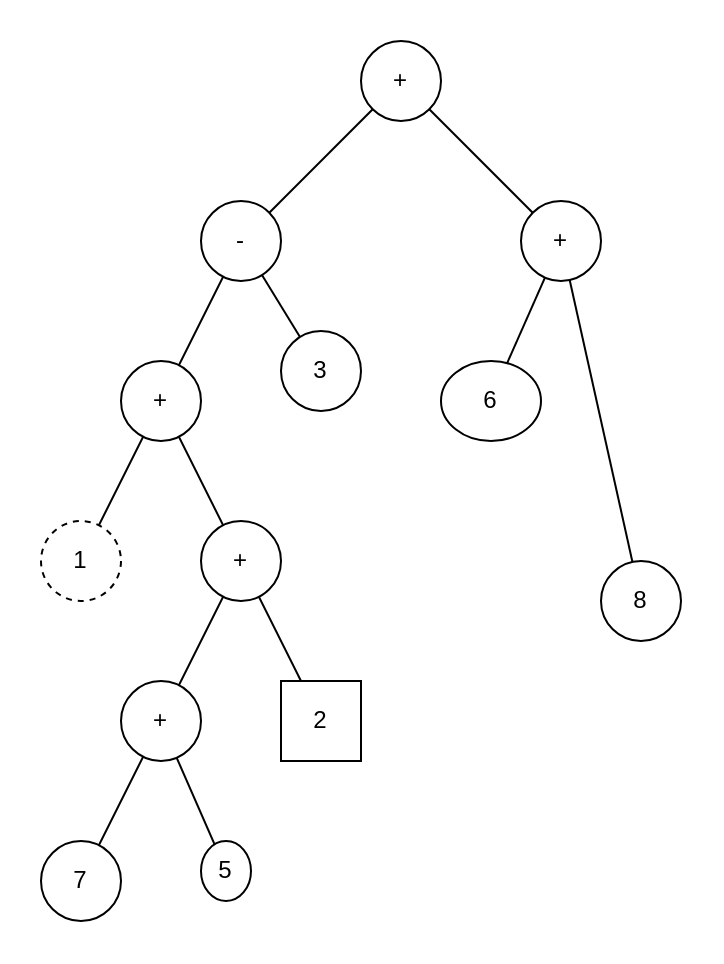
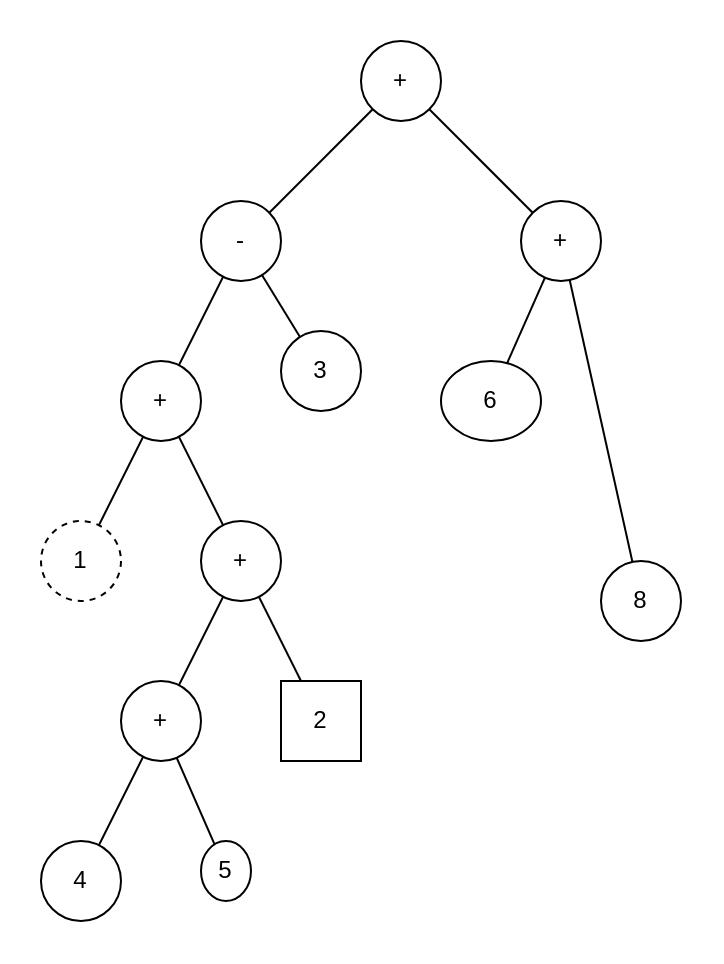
node "7": label "7" -> "4"
